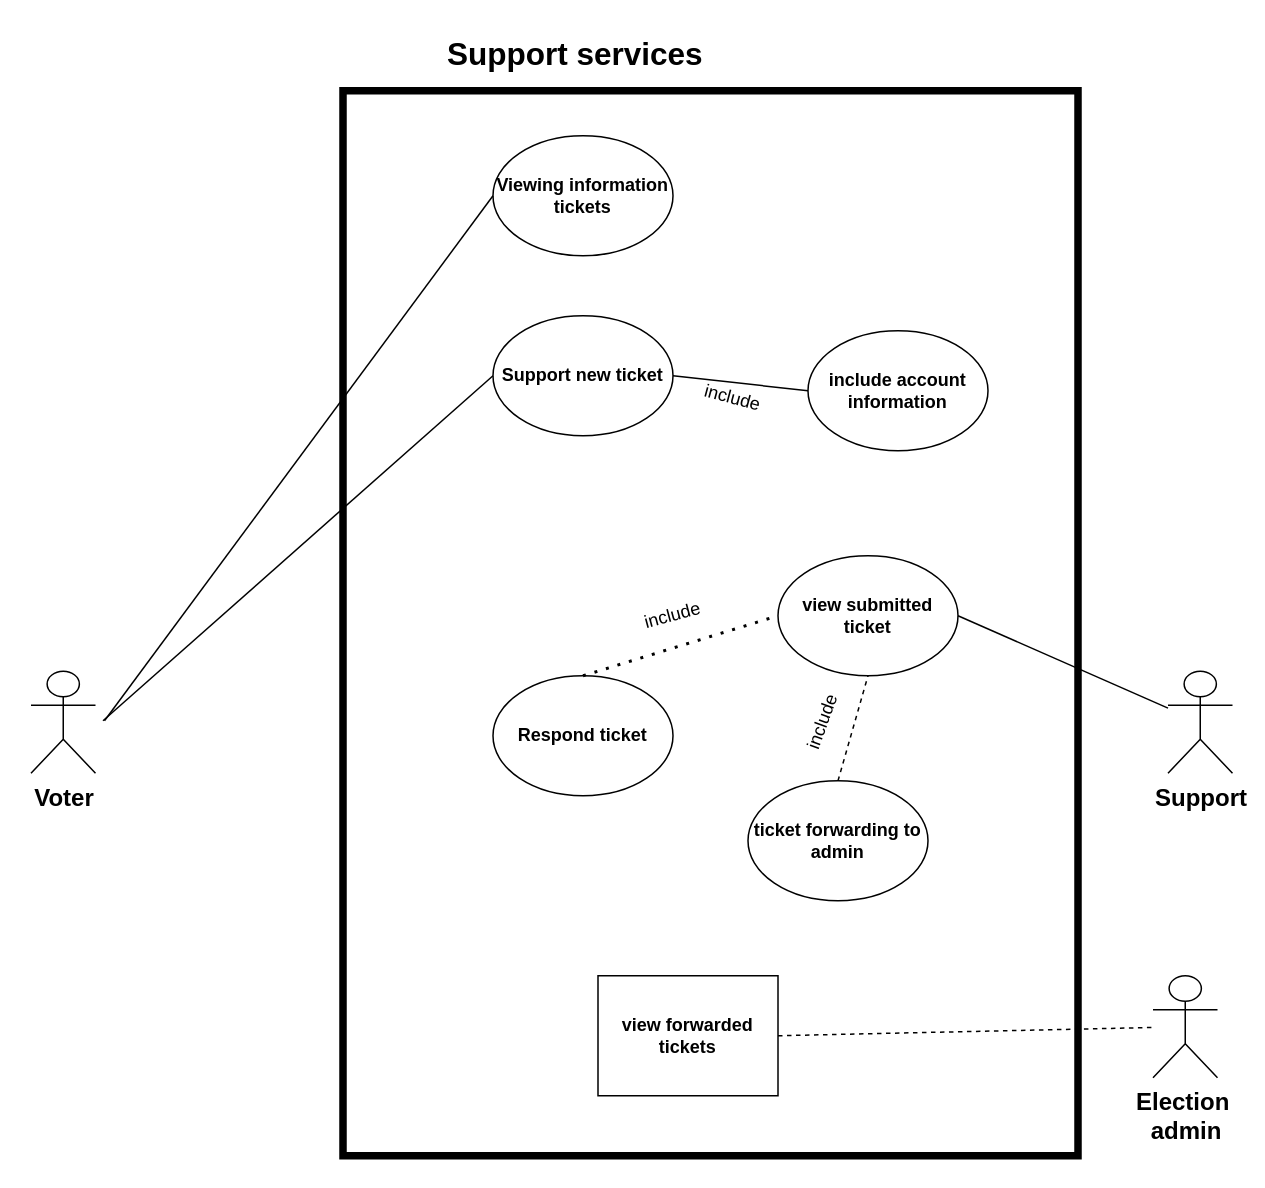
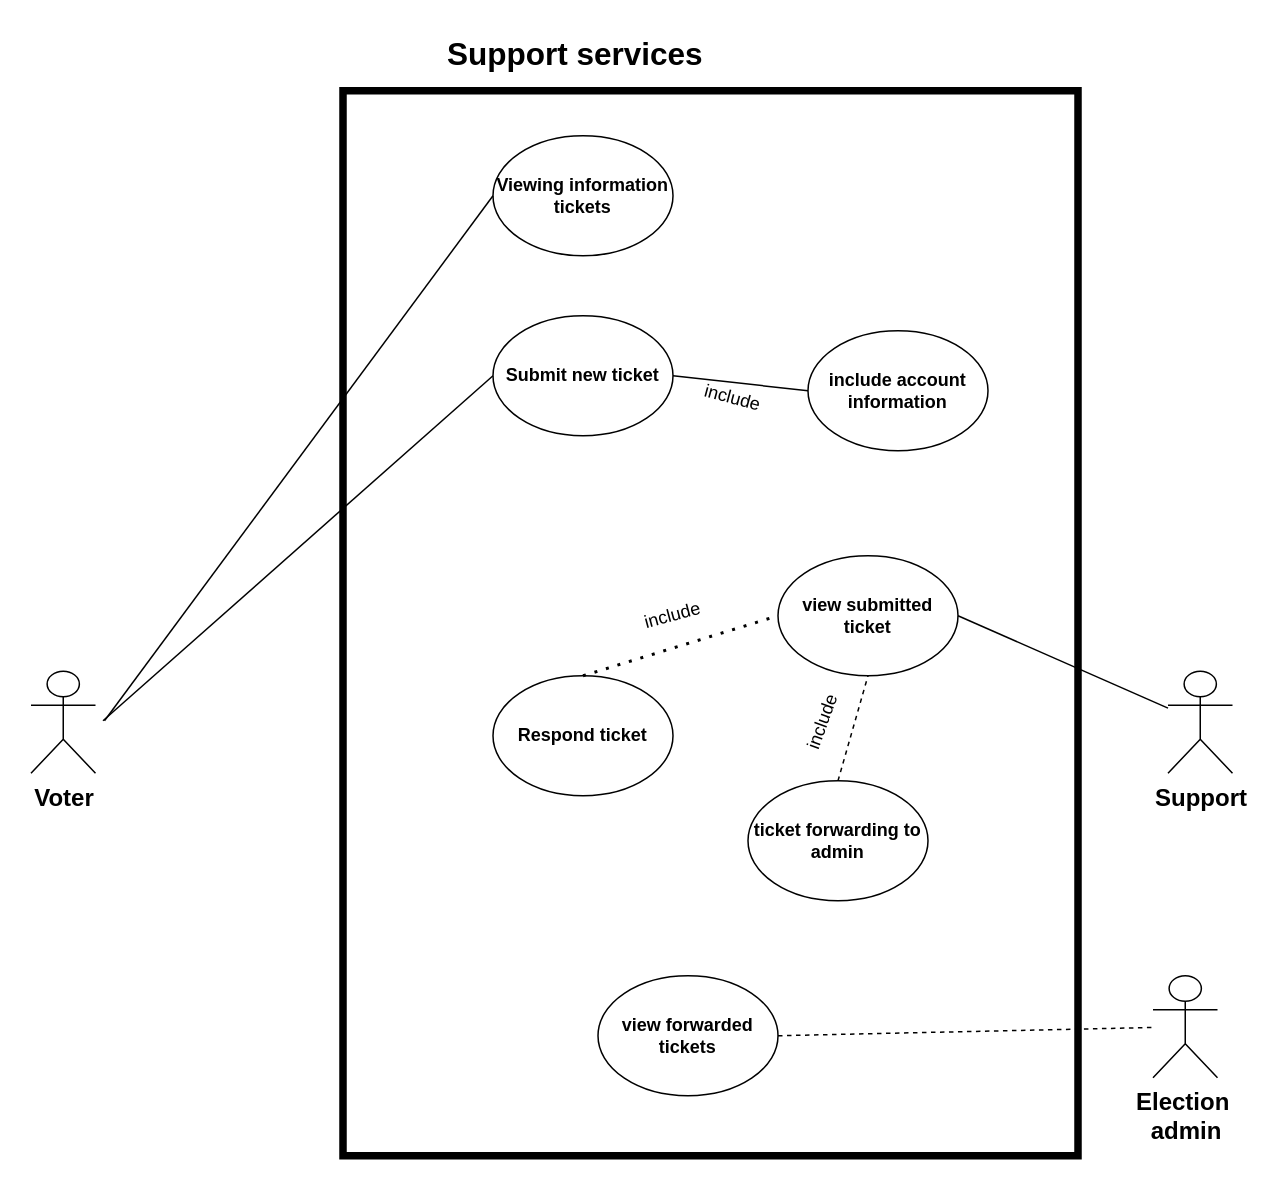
node "Support new ticket": label "Support new ticket" -> "Submit new ticket"
node "view forwarded tickets": shape rectangle -> ellipse
